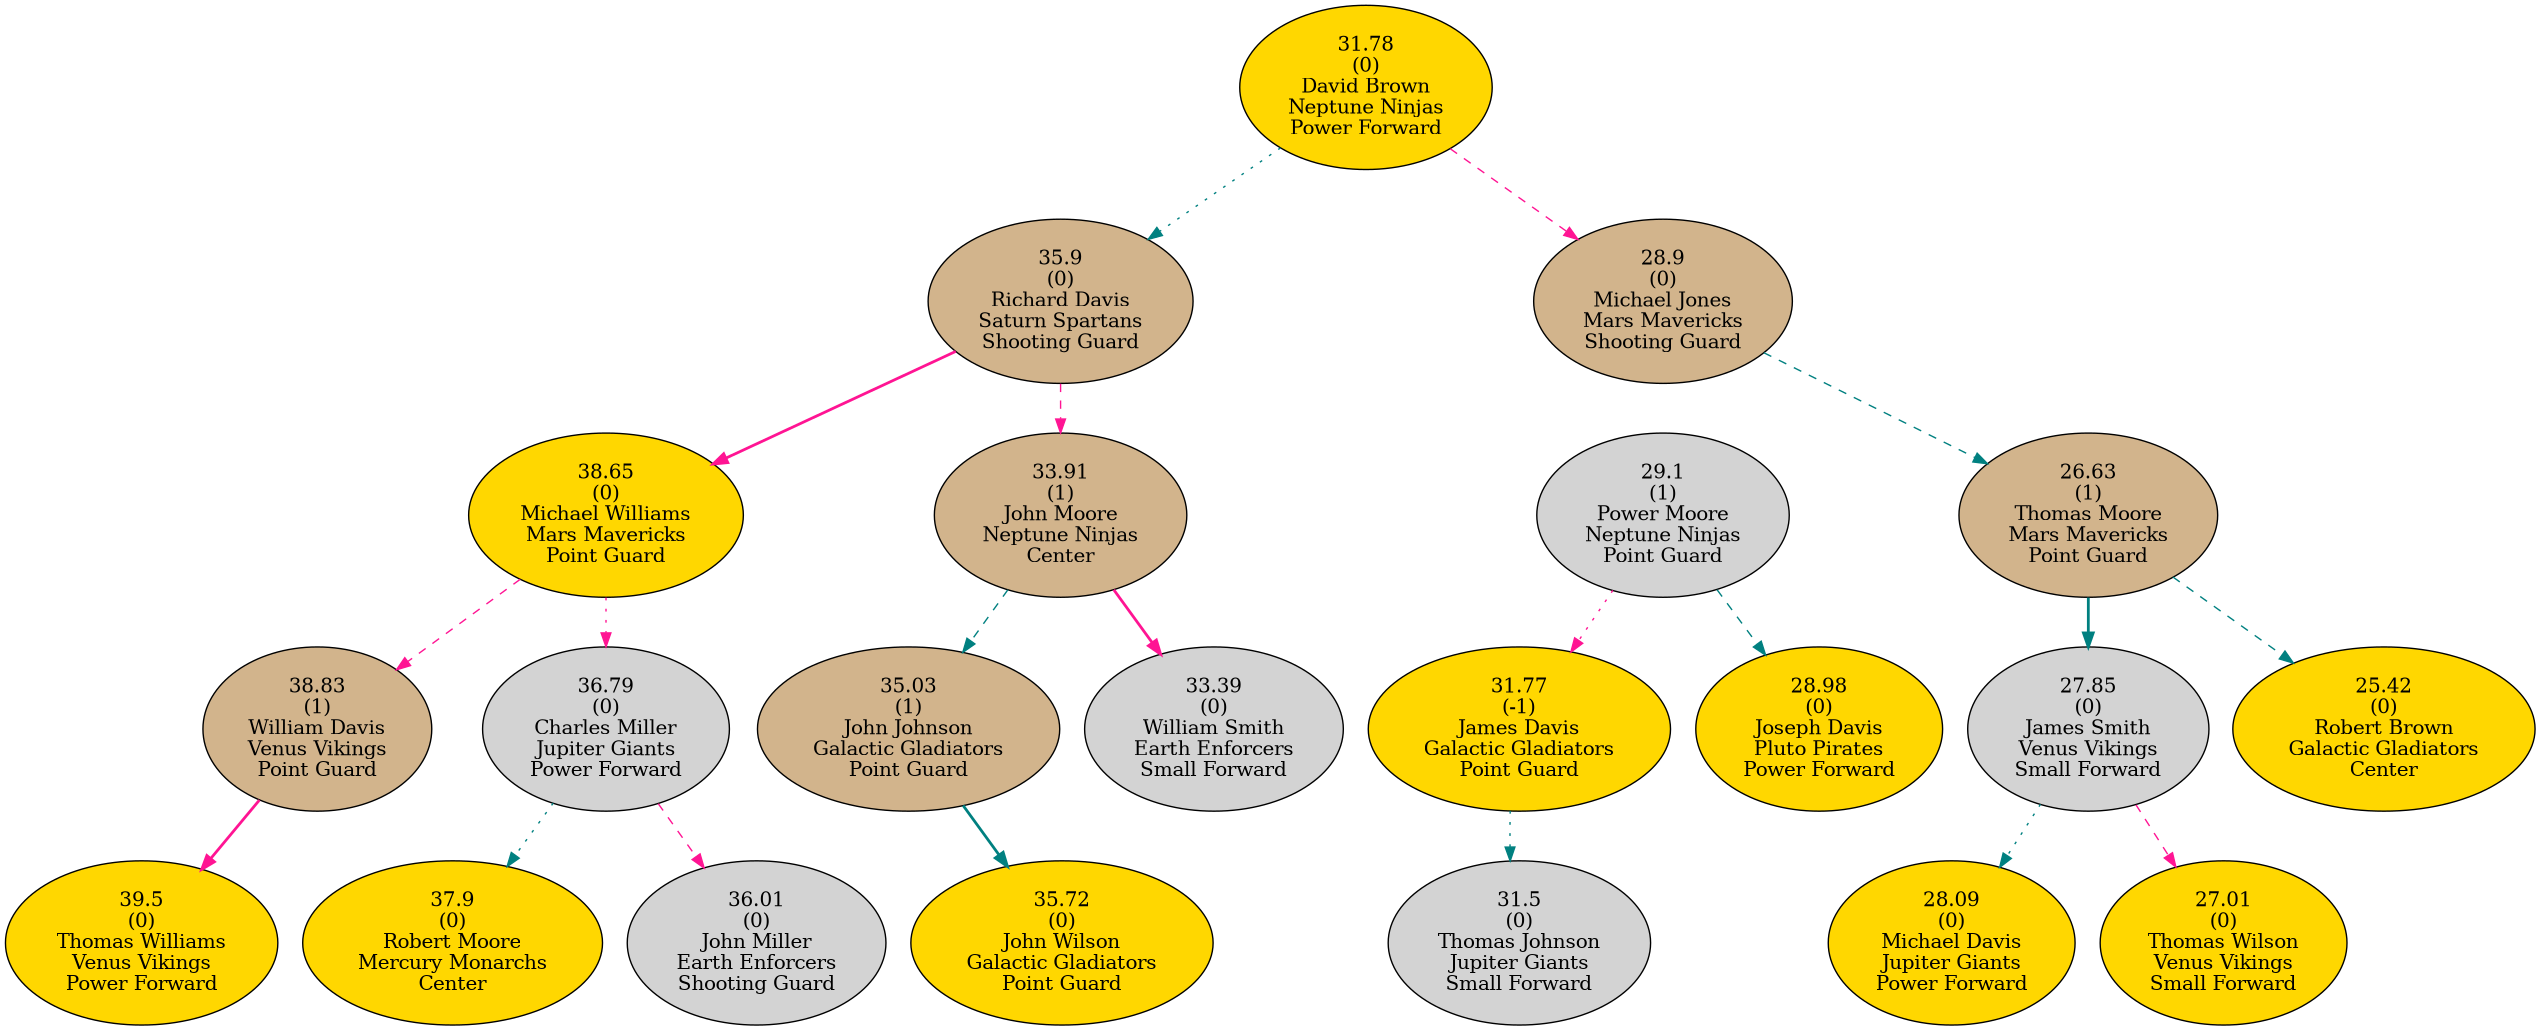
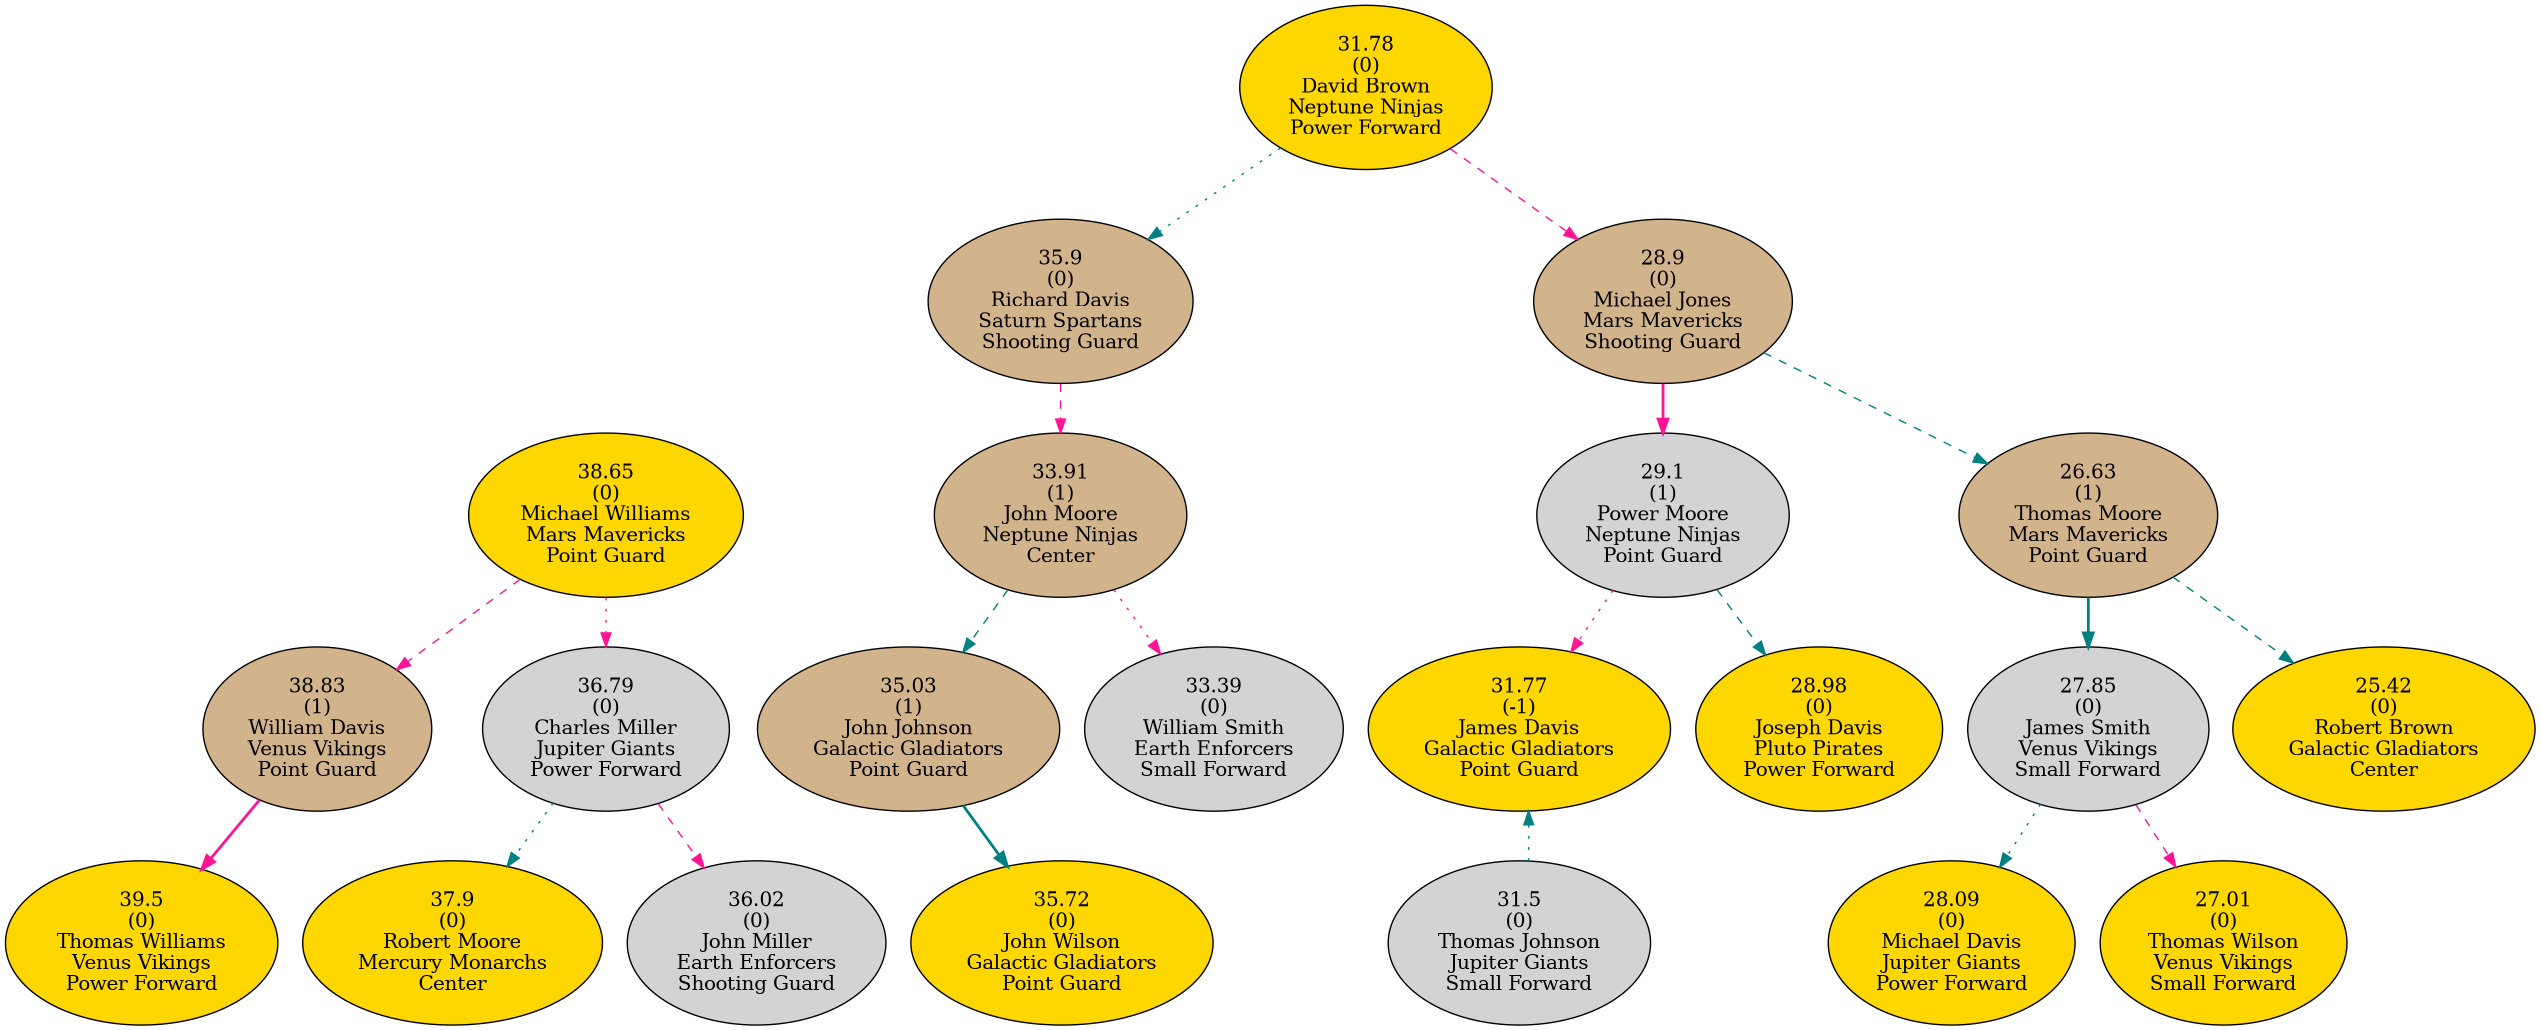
edge "28.9 (0) Michael Jones Mars Mavericks Shooting Guard" -> "29.1 (1) Power Moore Neptune Ninjas Point Guard": added
edge "35.9 (0) Richard Davis Saturn Spartans Shooting Guard" -> "38.65 (0) Michael Williams Mars Mavericks Point Guard": removed
edge "33.91 (1) John Moore Neptune Ninjas Center" -> "33.39 (0) William Smith Earth Enforcers Small Forward": style bold -> dotted
edge "31.77 (-1) James Davis Galactic Gladiators Point Guard" -> "31.5 (0) Thomas Johnson Jupiter Giants Small Forward": reversed
node "36.01 (0) John Miller Earth Enforcers Shooting Guard": label "36.01 (0) John Miller Earth Enforcers Shooting Guard" -> "36.02 (0) John Miller Earth Enforcers Shooting Guard"
